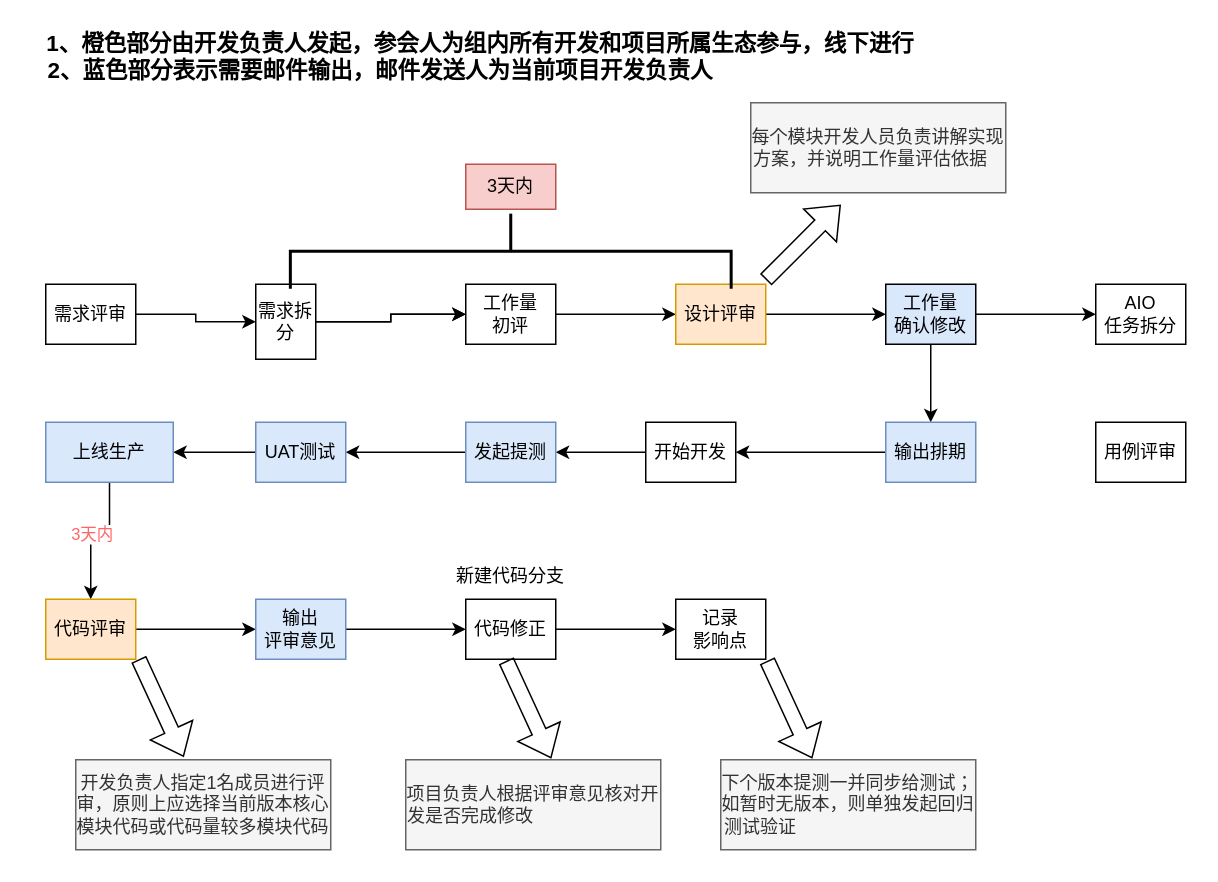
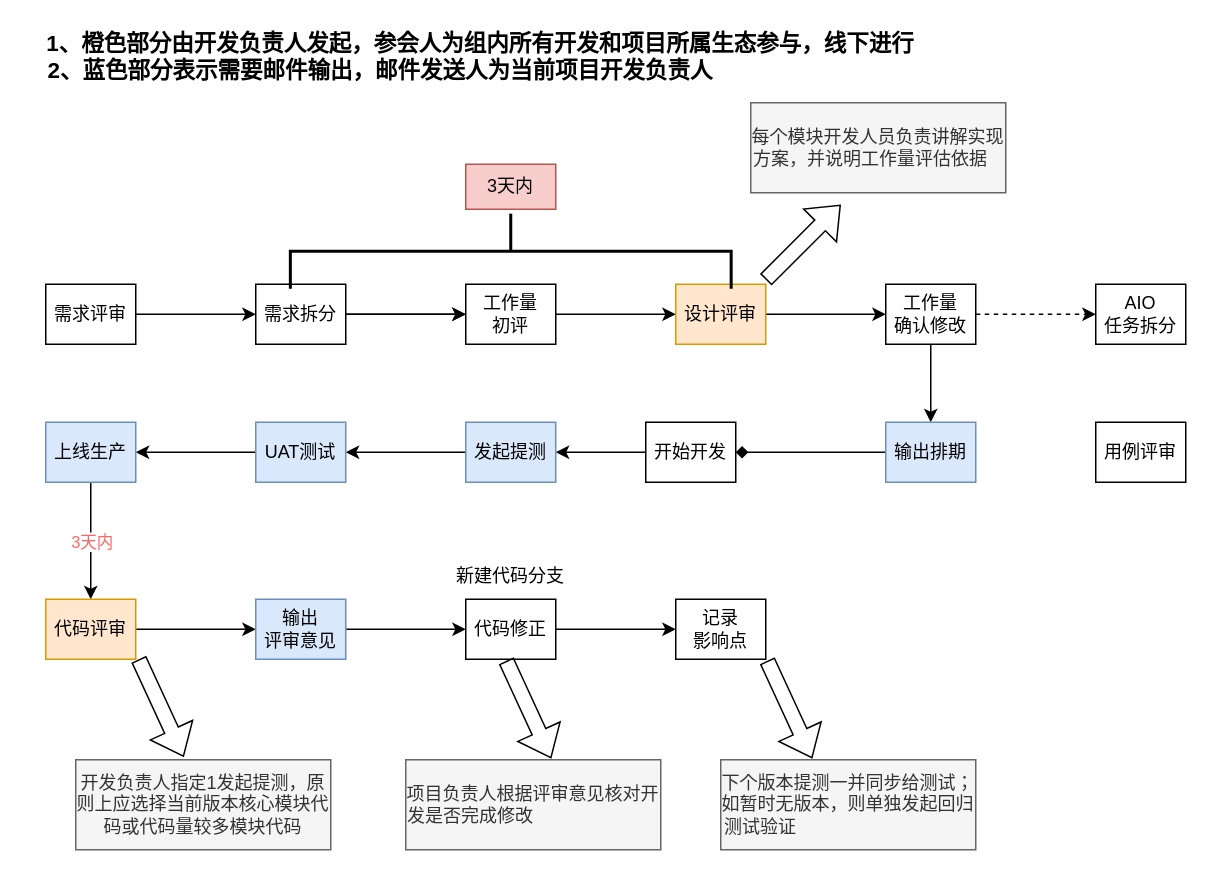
node "工作量 确认修改": fillcolor #dae8fc -> #ffffff
edge "工作量 确认修改" -> "AIO 任务拆分": style solid -> dashed
node "需求拆分": size 60x75 -> 90x60
node "上线生产": size 128x60 -> 90x60
edge "输出排期" -> "开始开发": arrowhead classic -> diamond
node "开发负责人指定1名成员进行评审，原则上应选择当前版本核心模块代码或代码量较多模块代码": label "开发负责人指定1名成员进行评审，原则上应选择当前版本核心模块代码或代码量较多模块代码" -> "开发负责人指定1发起提测，原则上应选择当前版本核心模块代码或代码量较多模块代码"
